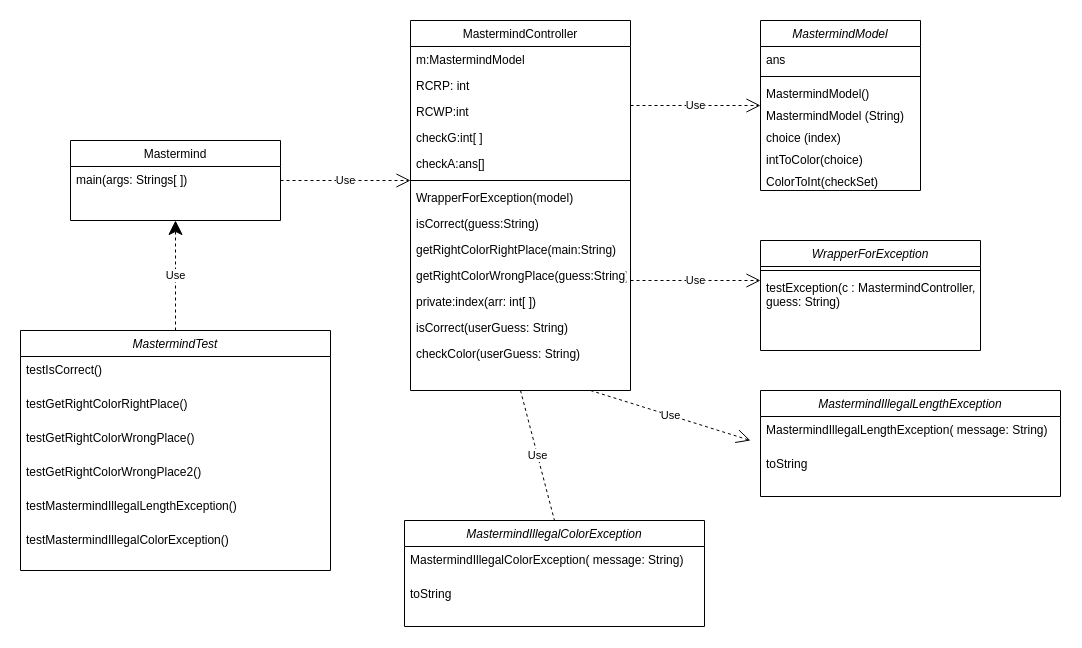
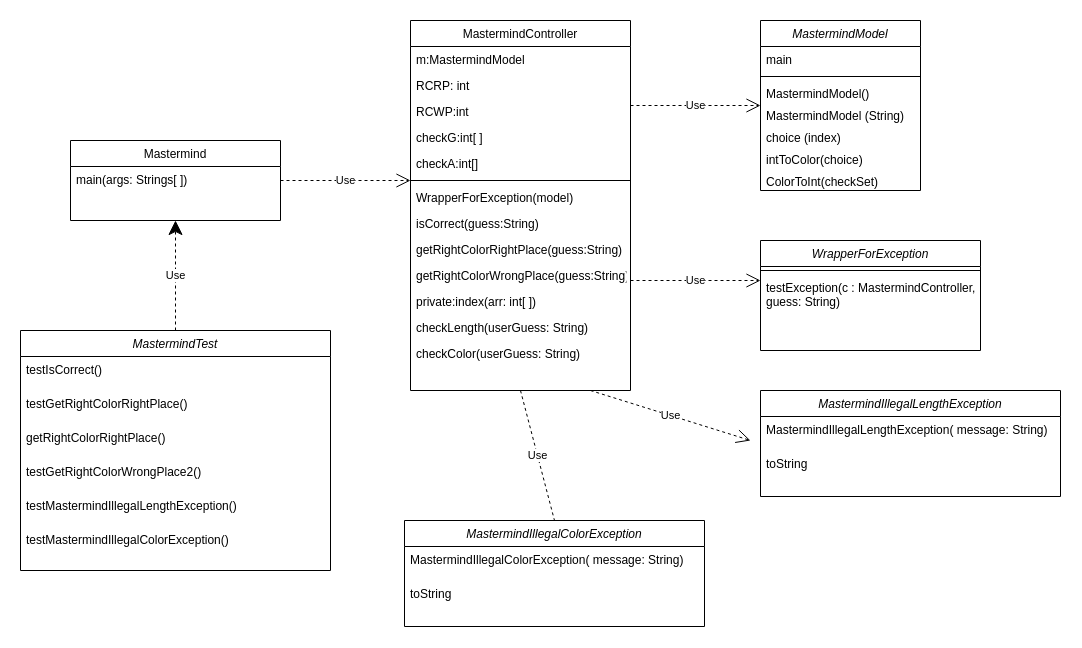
node "ans": label "ans" -> "main"
node "checkA:ans[]": label "checkA:ans[]" -> "checkA:int[]"
node "getRightColorRightPlace(main:String)": label "getRightColorRightPlace(main:String)" -> "getRightColorRightPlace(guess:String)"
node "isCorrect(userGuess: String)": label "isCorrect(userGuess: String)" -> "checkLength(userGuess: String)"
node "testGetRightColorWrongPlace()": label "testGetRightColorWrongPlace()" -> "getRightColorRightPlace()"
